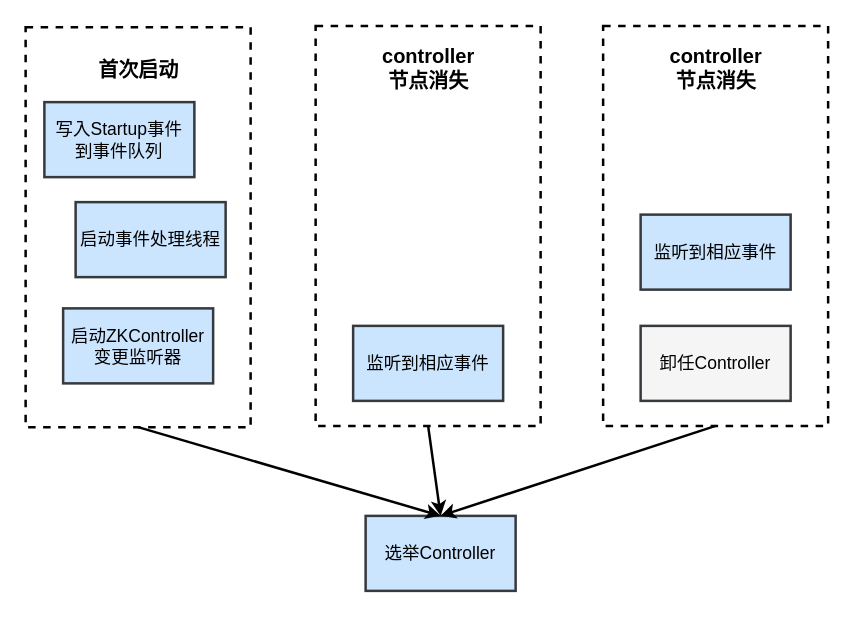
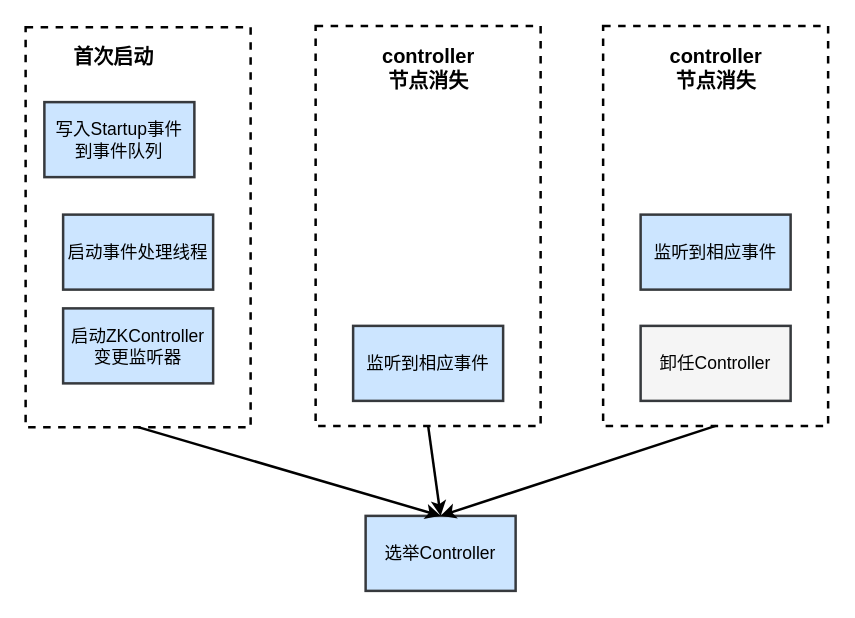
node "首次启动": moved (138, 69) -> (113, 57)
node "启动事件处理线程": moved (151, 239) -> (138, 252)
